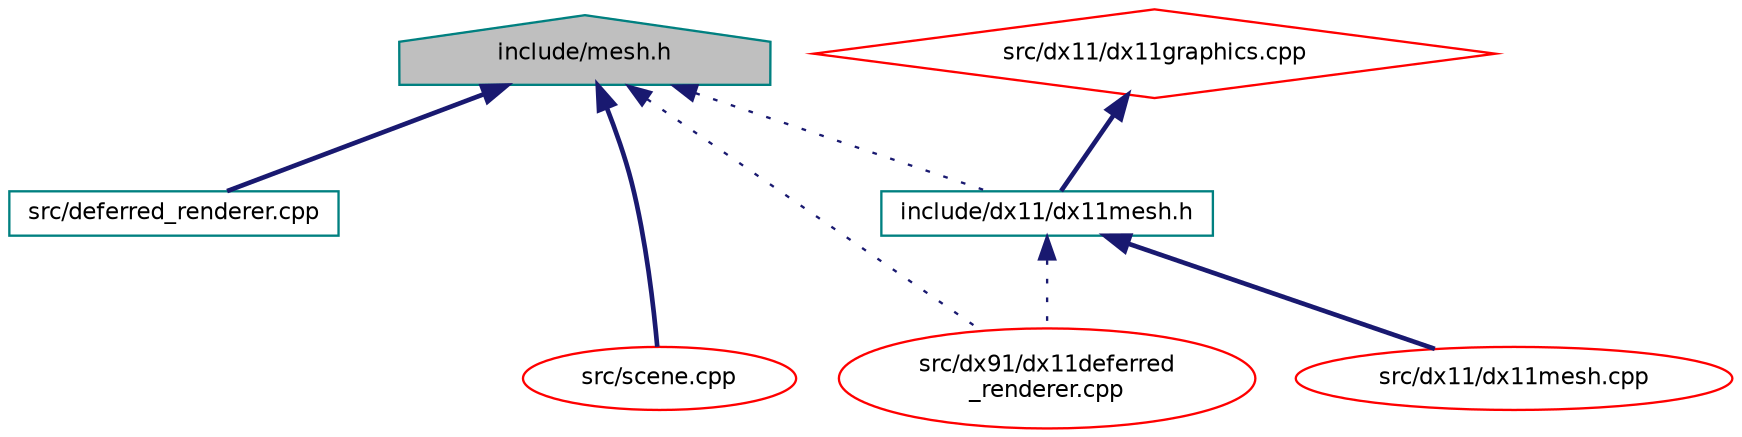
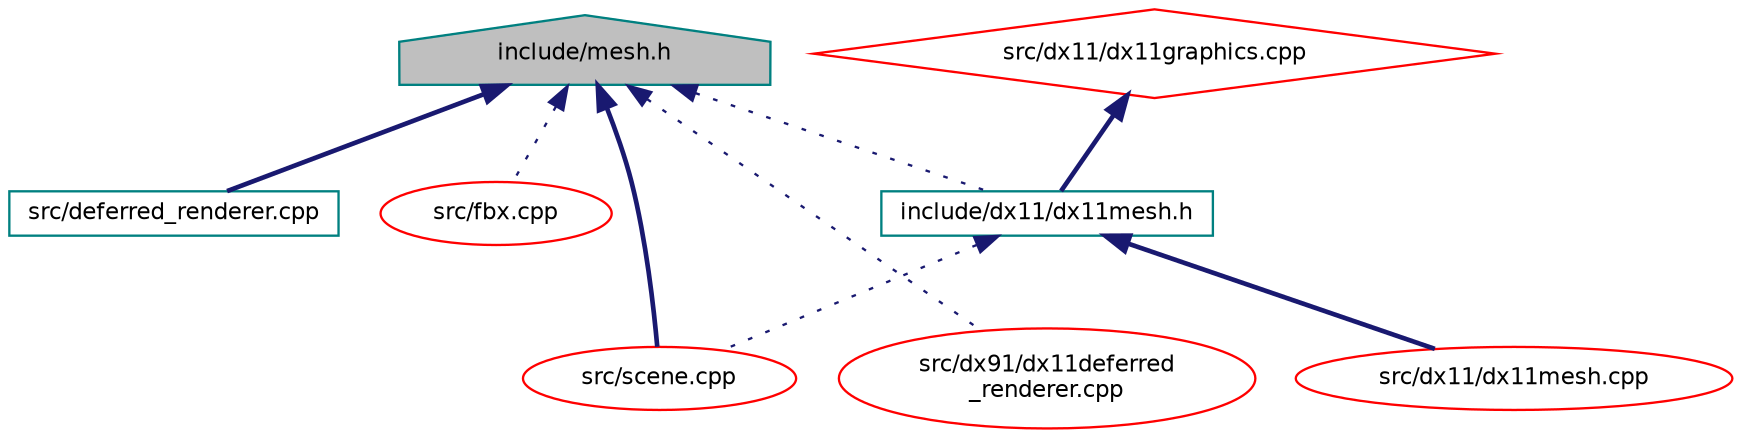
node "src/fbx.cpp": added
edge "src/dx91/dx11deferred _renderer.cpp" -> "include/dx11/dx11mesh.h": now "src/scene.cpp" -> "include/dx11/dx11mesh.h"
